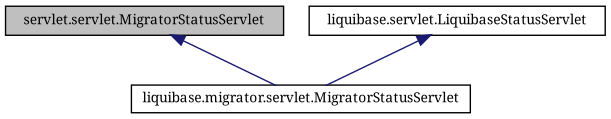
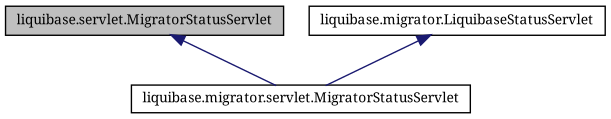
node "servlet.servlet.MigratorStatusServlet": label "servlet.servlet.MigratorStatusServlet" -> "liquibase.servlet.MigratorStatusServlet"
node "liquibase.servlet.LiquibaseStatusServlet": label "liquibase.servlet.LiquibaseStatusServlet" -> "liquibase.migrator.LiquibaseStatusServlet"
